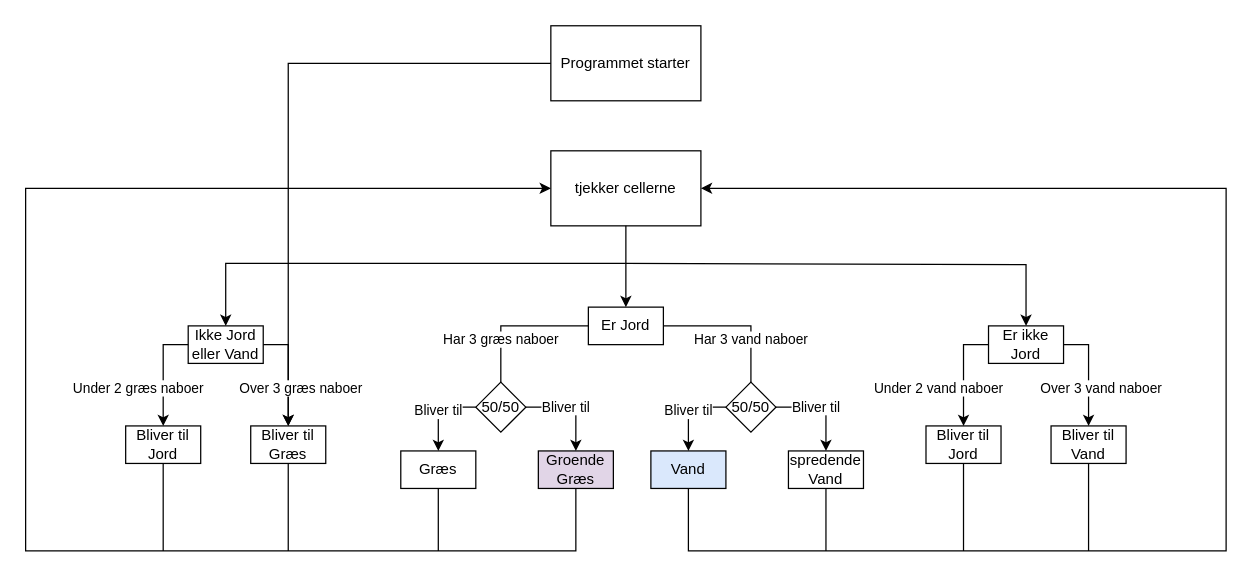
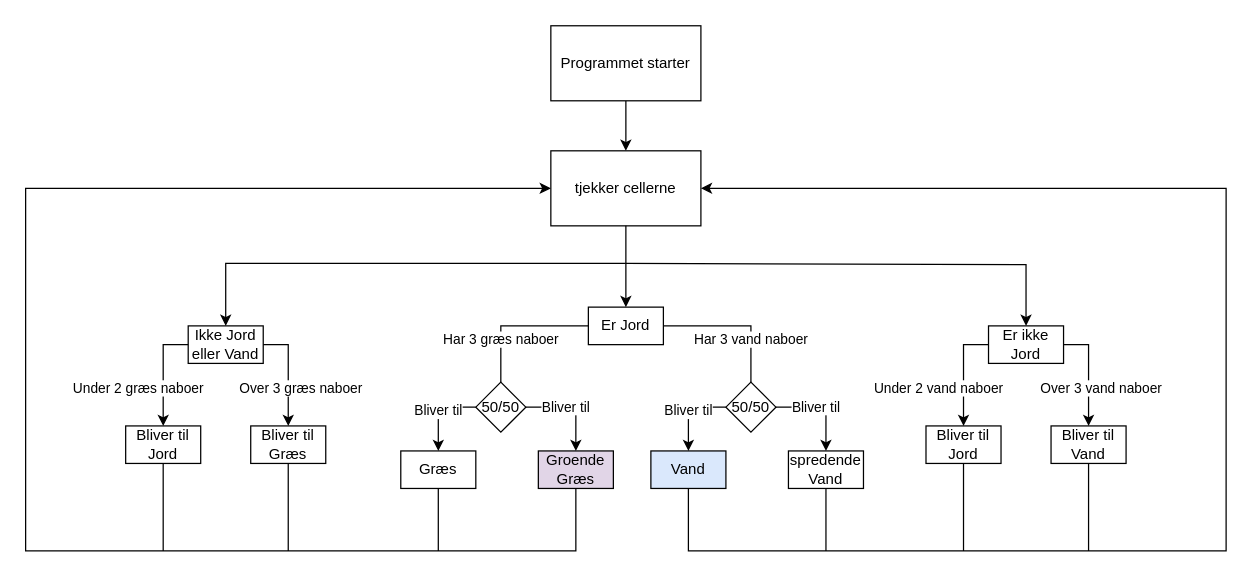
edge "Programmet starter" -> "Bliver til Græs": now "Programmet starter" -> "tjekker cellerne"
